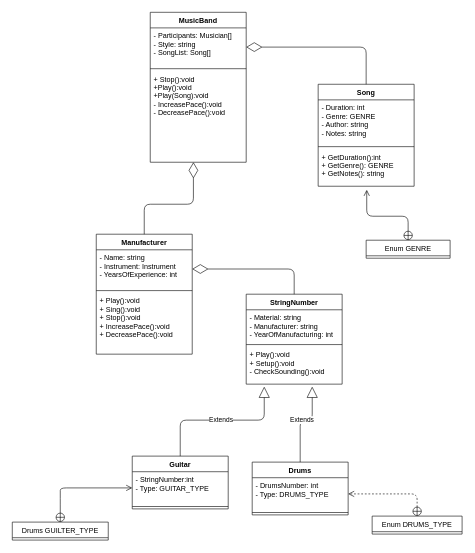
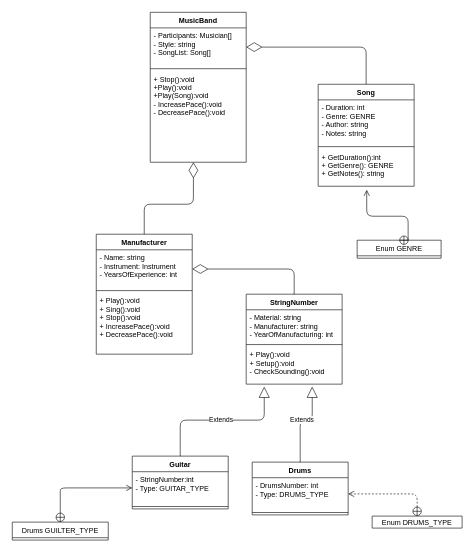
node "Enum GENRE": moved (408, 249) -> (399, 249)
node "Enum DRUMS_TYPE": size 90x18 -> 90x12
